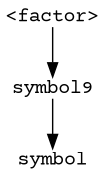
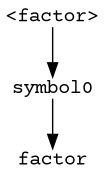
node "symbol9": label "symbol9" -> "symbol0"
node "symbol": label "symbol" -> "factor"
